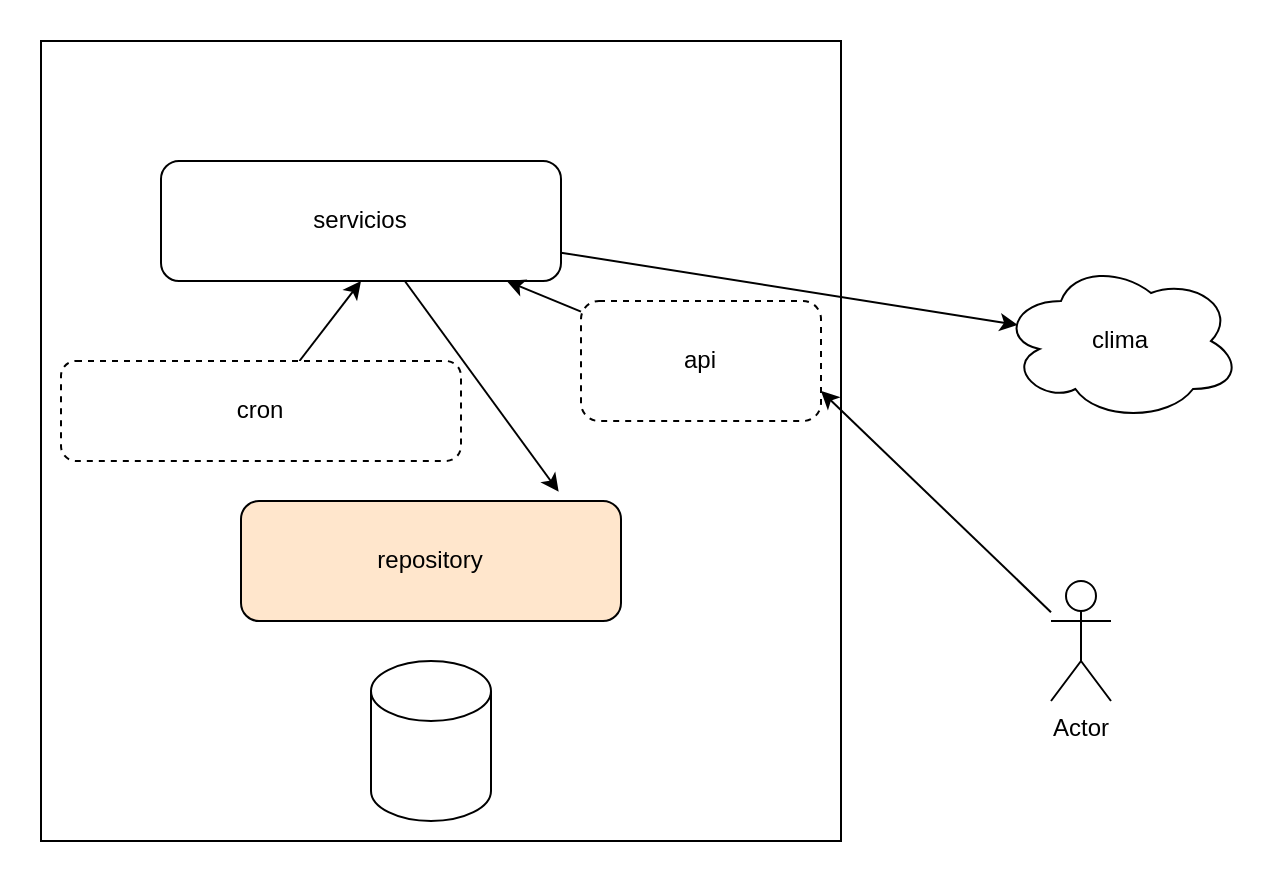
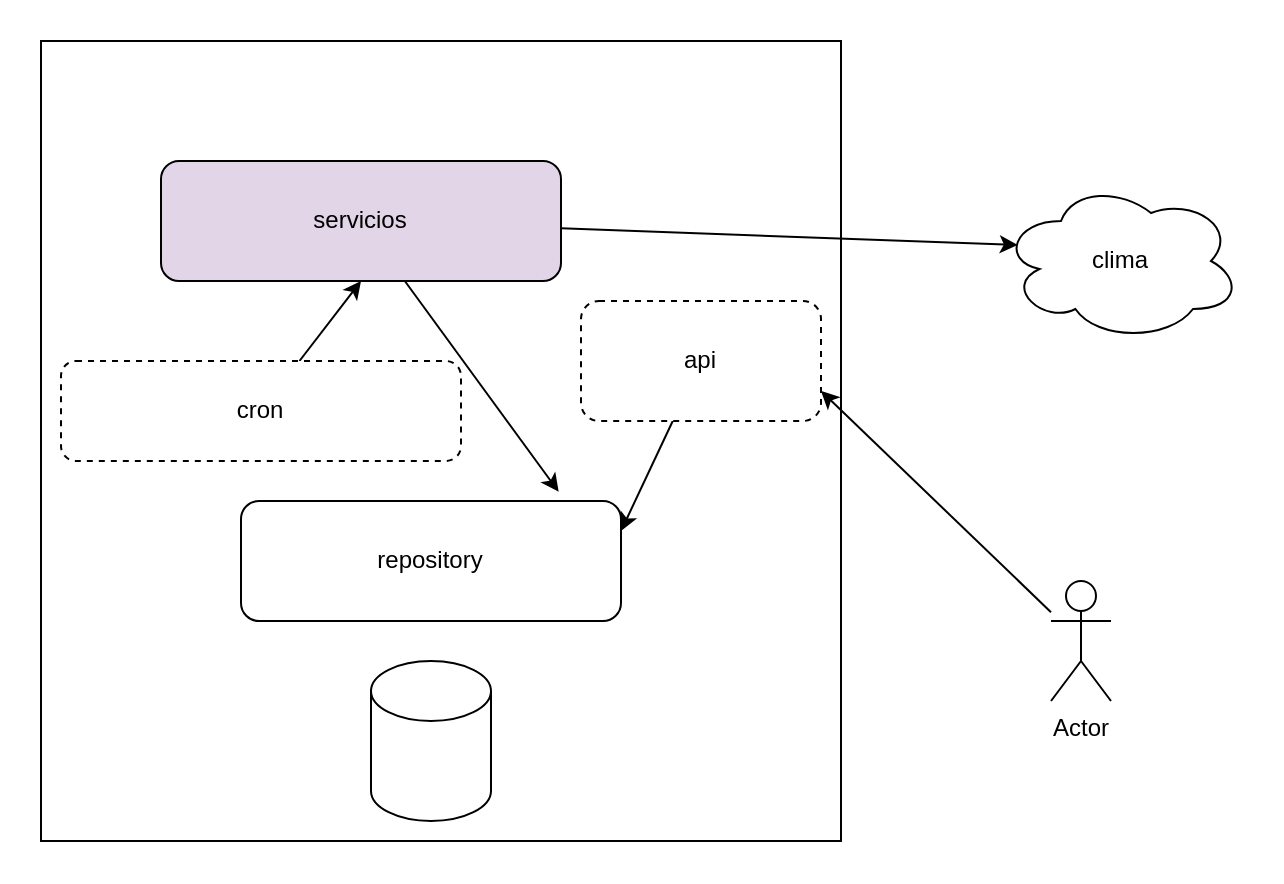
node "servicios": fillcolor #ffffff -> #e1d5e7
edge "api" -> "servicios": now "api" -> "repository"
node "clima": moved (1121, 341) -> (1121, 261)
node "repository": fillcolor #ffe6cc -> #ffffff
